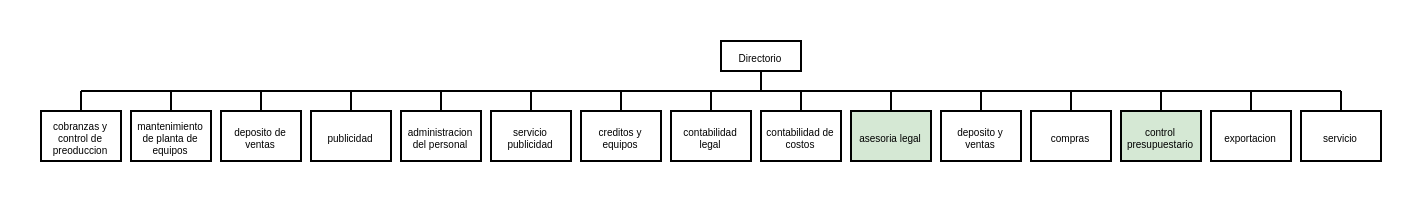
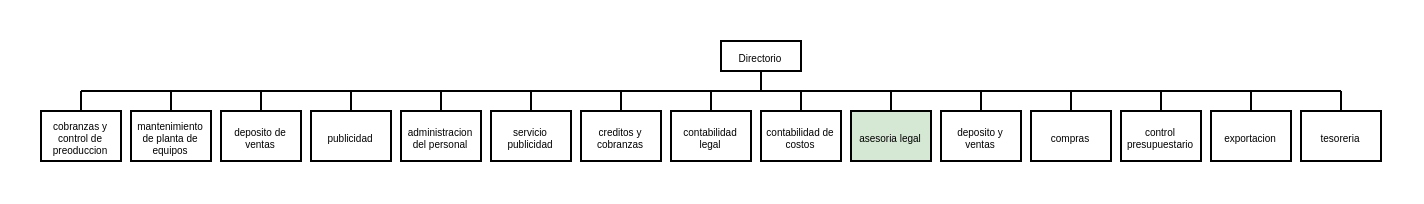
node "control presupuestario": fillcolor #d5e8d4 -> #ffffff
node "creditos y equipos": label "creditos y equipos" -> "creditos y cobranzas"
node "servicio": label "servicio" -> "tesoreria"
